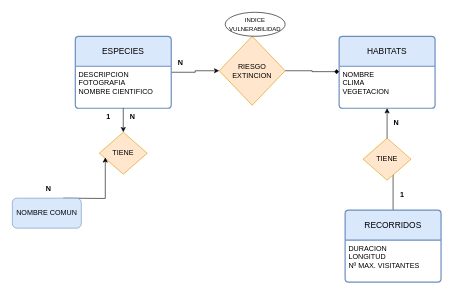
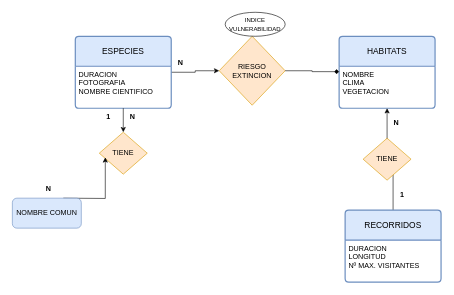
node "DESCRIPCION FOTOGRAFIA NOMBRE CIENTIFICO": label "DESCRIPCION FOTOGRAFIA NOMBRE CIENTIFICO" -> "DURACION FOTOGRAFIA NOMBRE CIENTIFICO"
